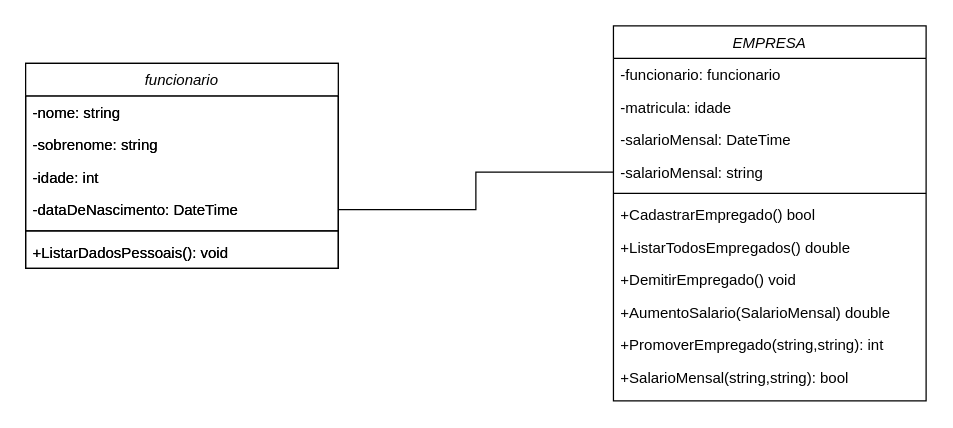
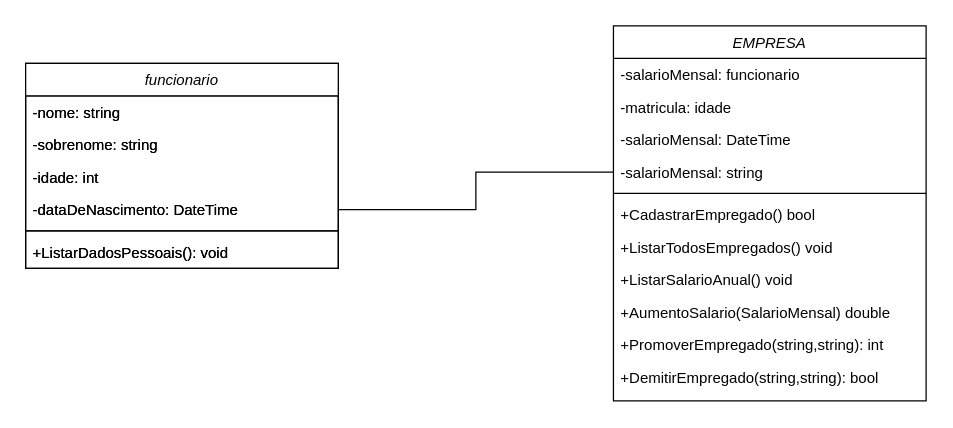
node "-funcionario: funcionario": label "-funcionario: funcionario" -> "-salarioMensal: funcionario"
node "+ListarTodosEmpregados() double": label "+ListarTodosEmpregados() double" -> "+ListarTodosEmpregados() void"
node "+DemitirEmpregado() void": label "+DemitirEmpregado() void" -> "+ListarSalarioAnual() void"
node "+SalarioMensal(string,string): bool": label "+SalarioMensal(string,string): bool" -> "+DemitirEmpregado(string,string): bool"
